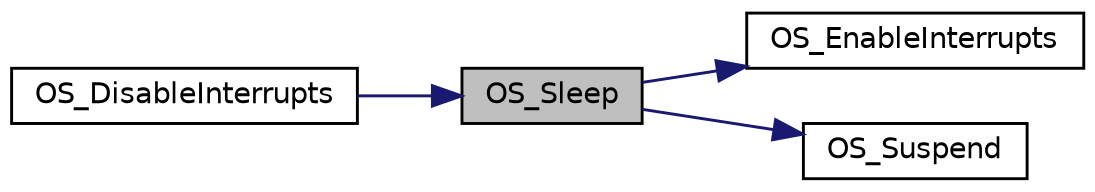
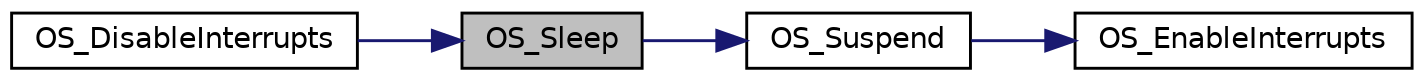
edge "OS_Sleep" -> "OS_EnableInterrupts": now "OS_Suspend" -> "OS_EnableInterrupts"
